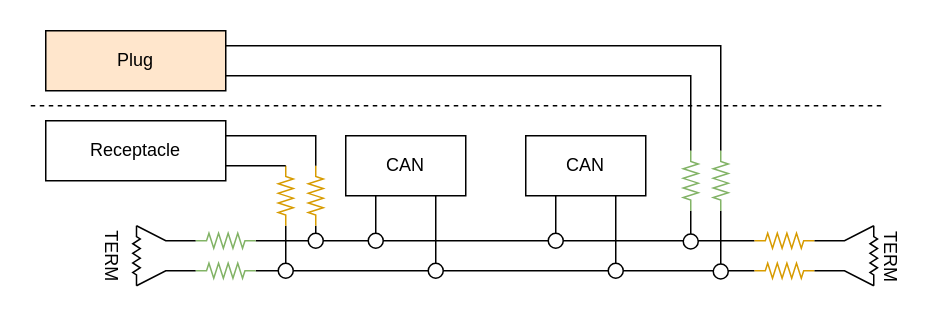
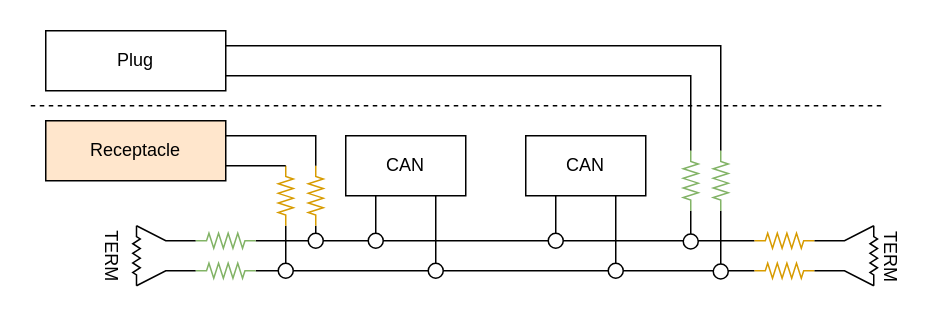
node "Plug": fillcolor #ffe6cc -> #ffffff
node "Receptacle": fillcolor #ffffff -> #ffe6cc
